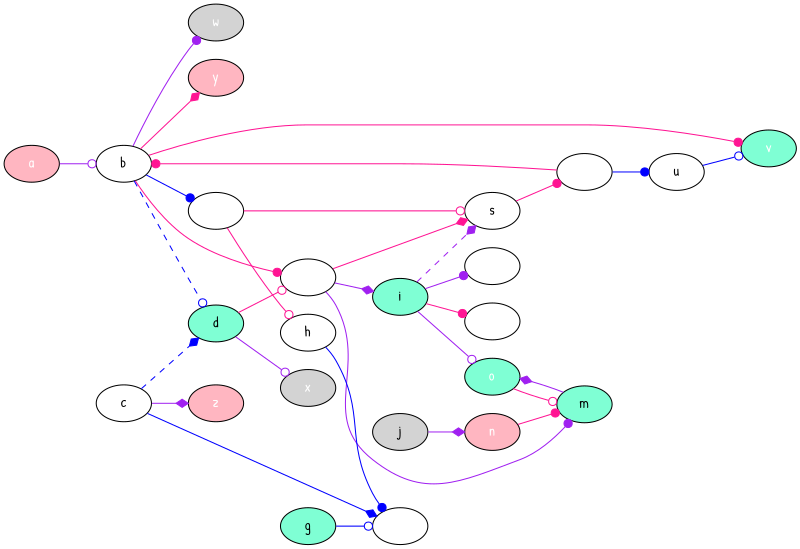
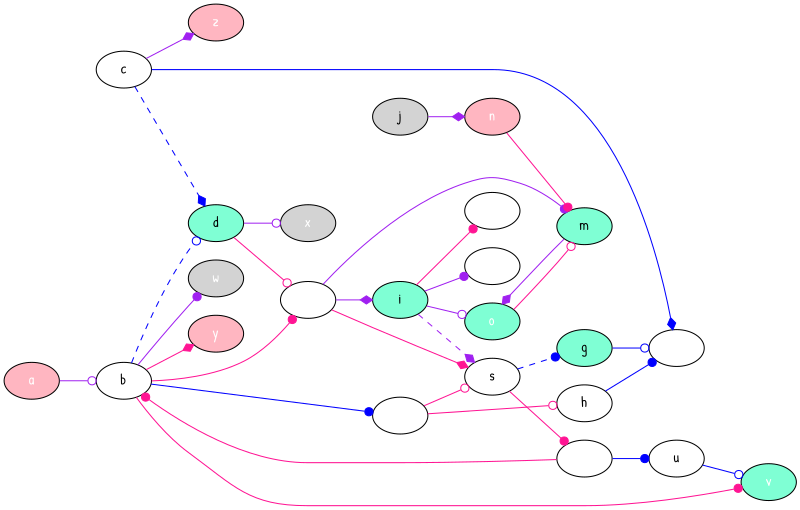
edge "s" -> "g": added
